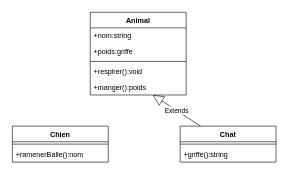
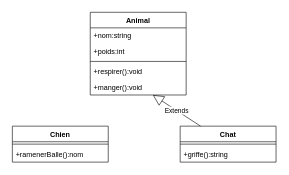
node "+poids:griffe": label "+poids:griffe" -> "+poids:int"
node "+manger():poids": label "+manger():poids" -> "+manger():void"
